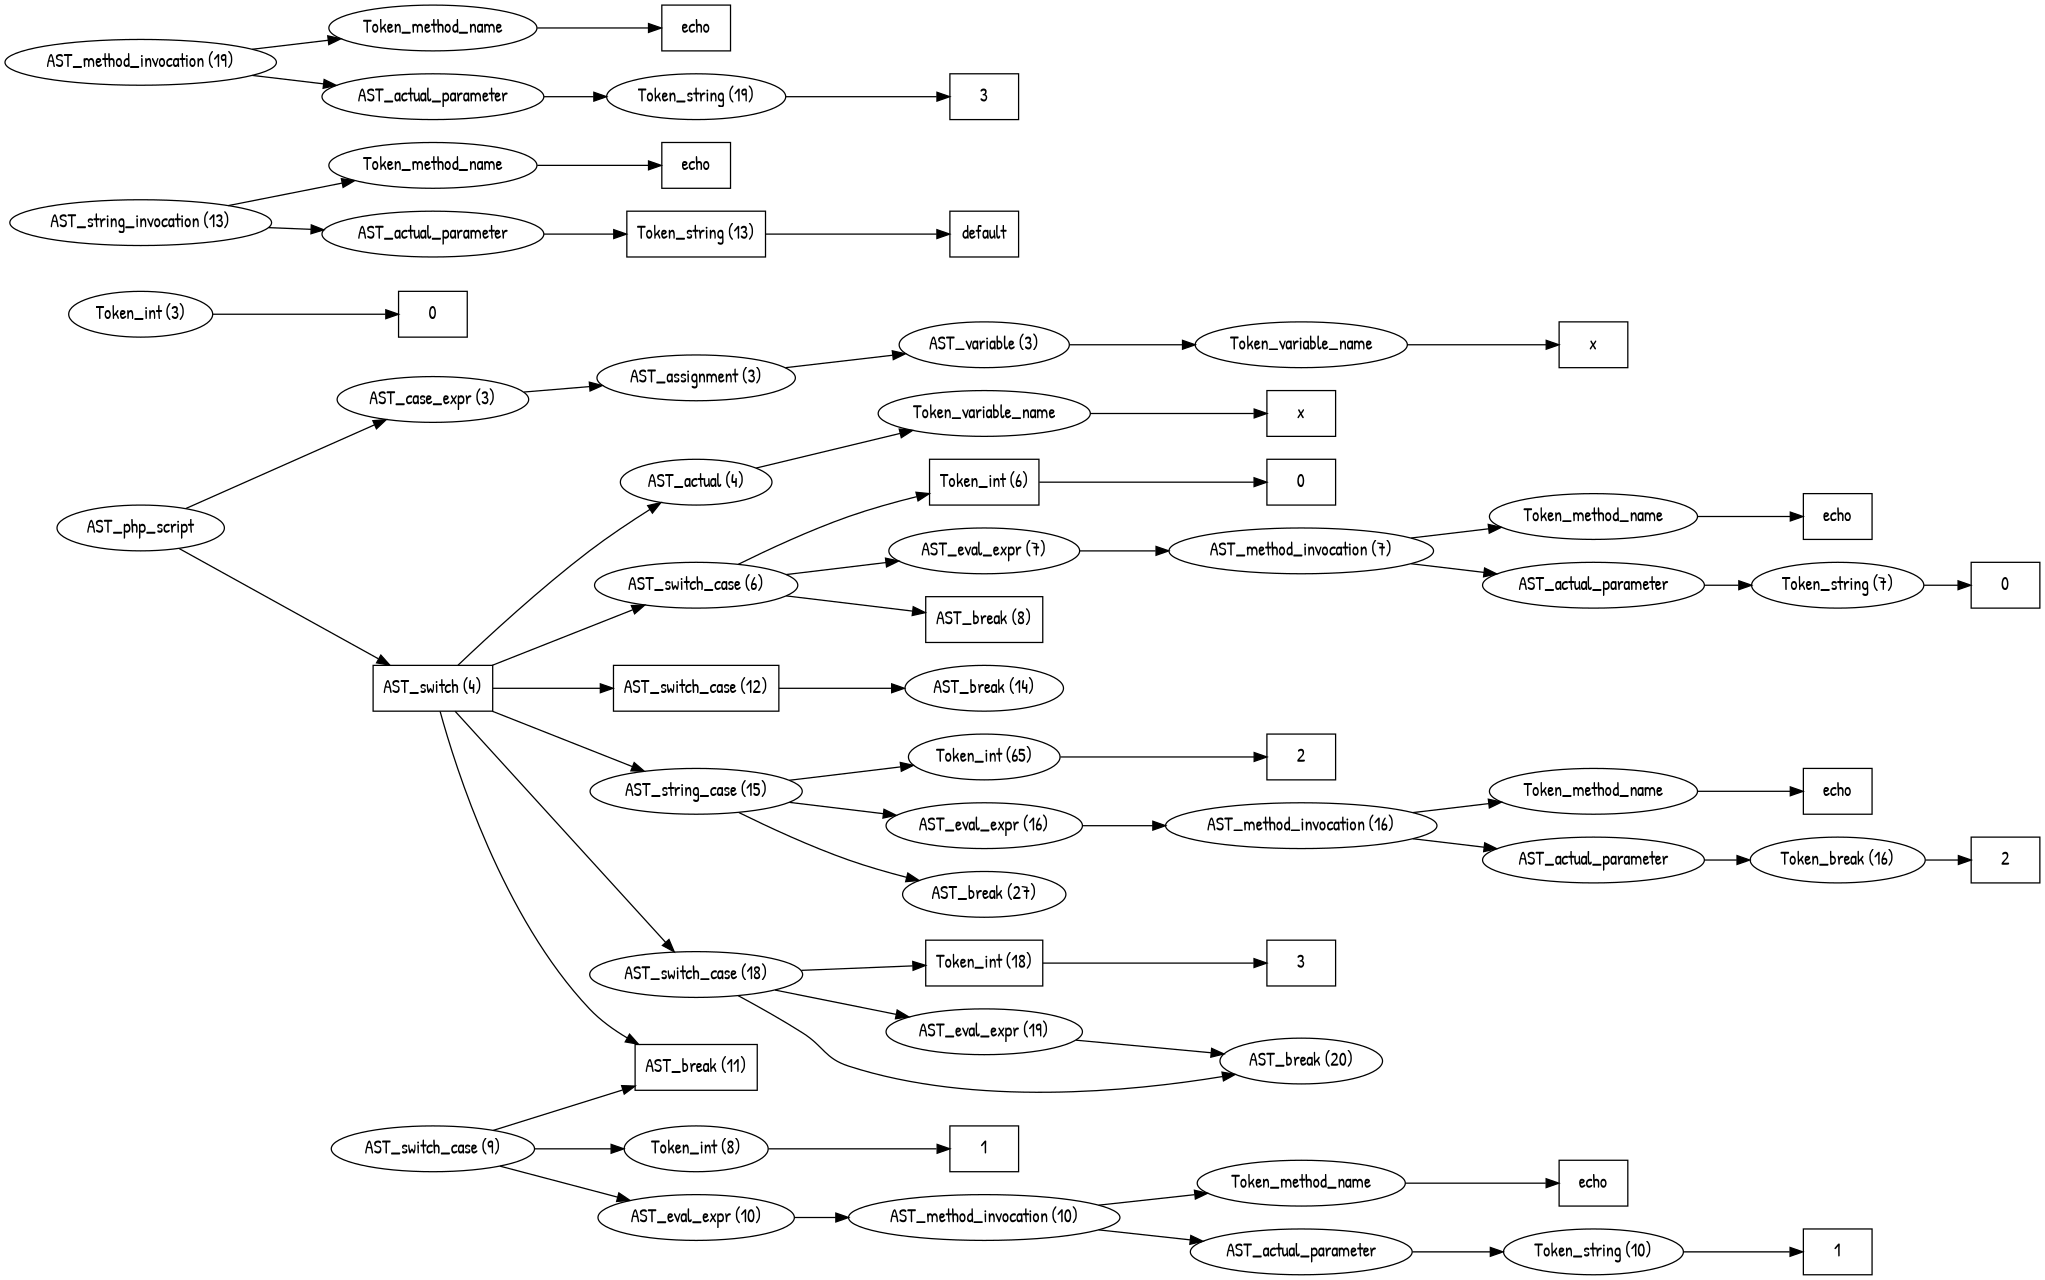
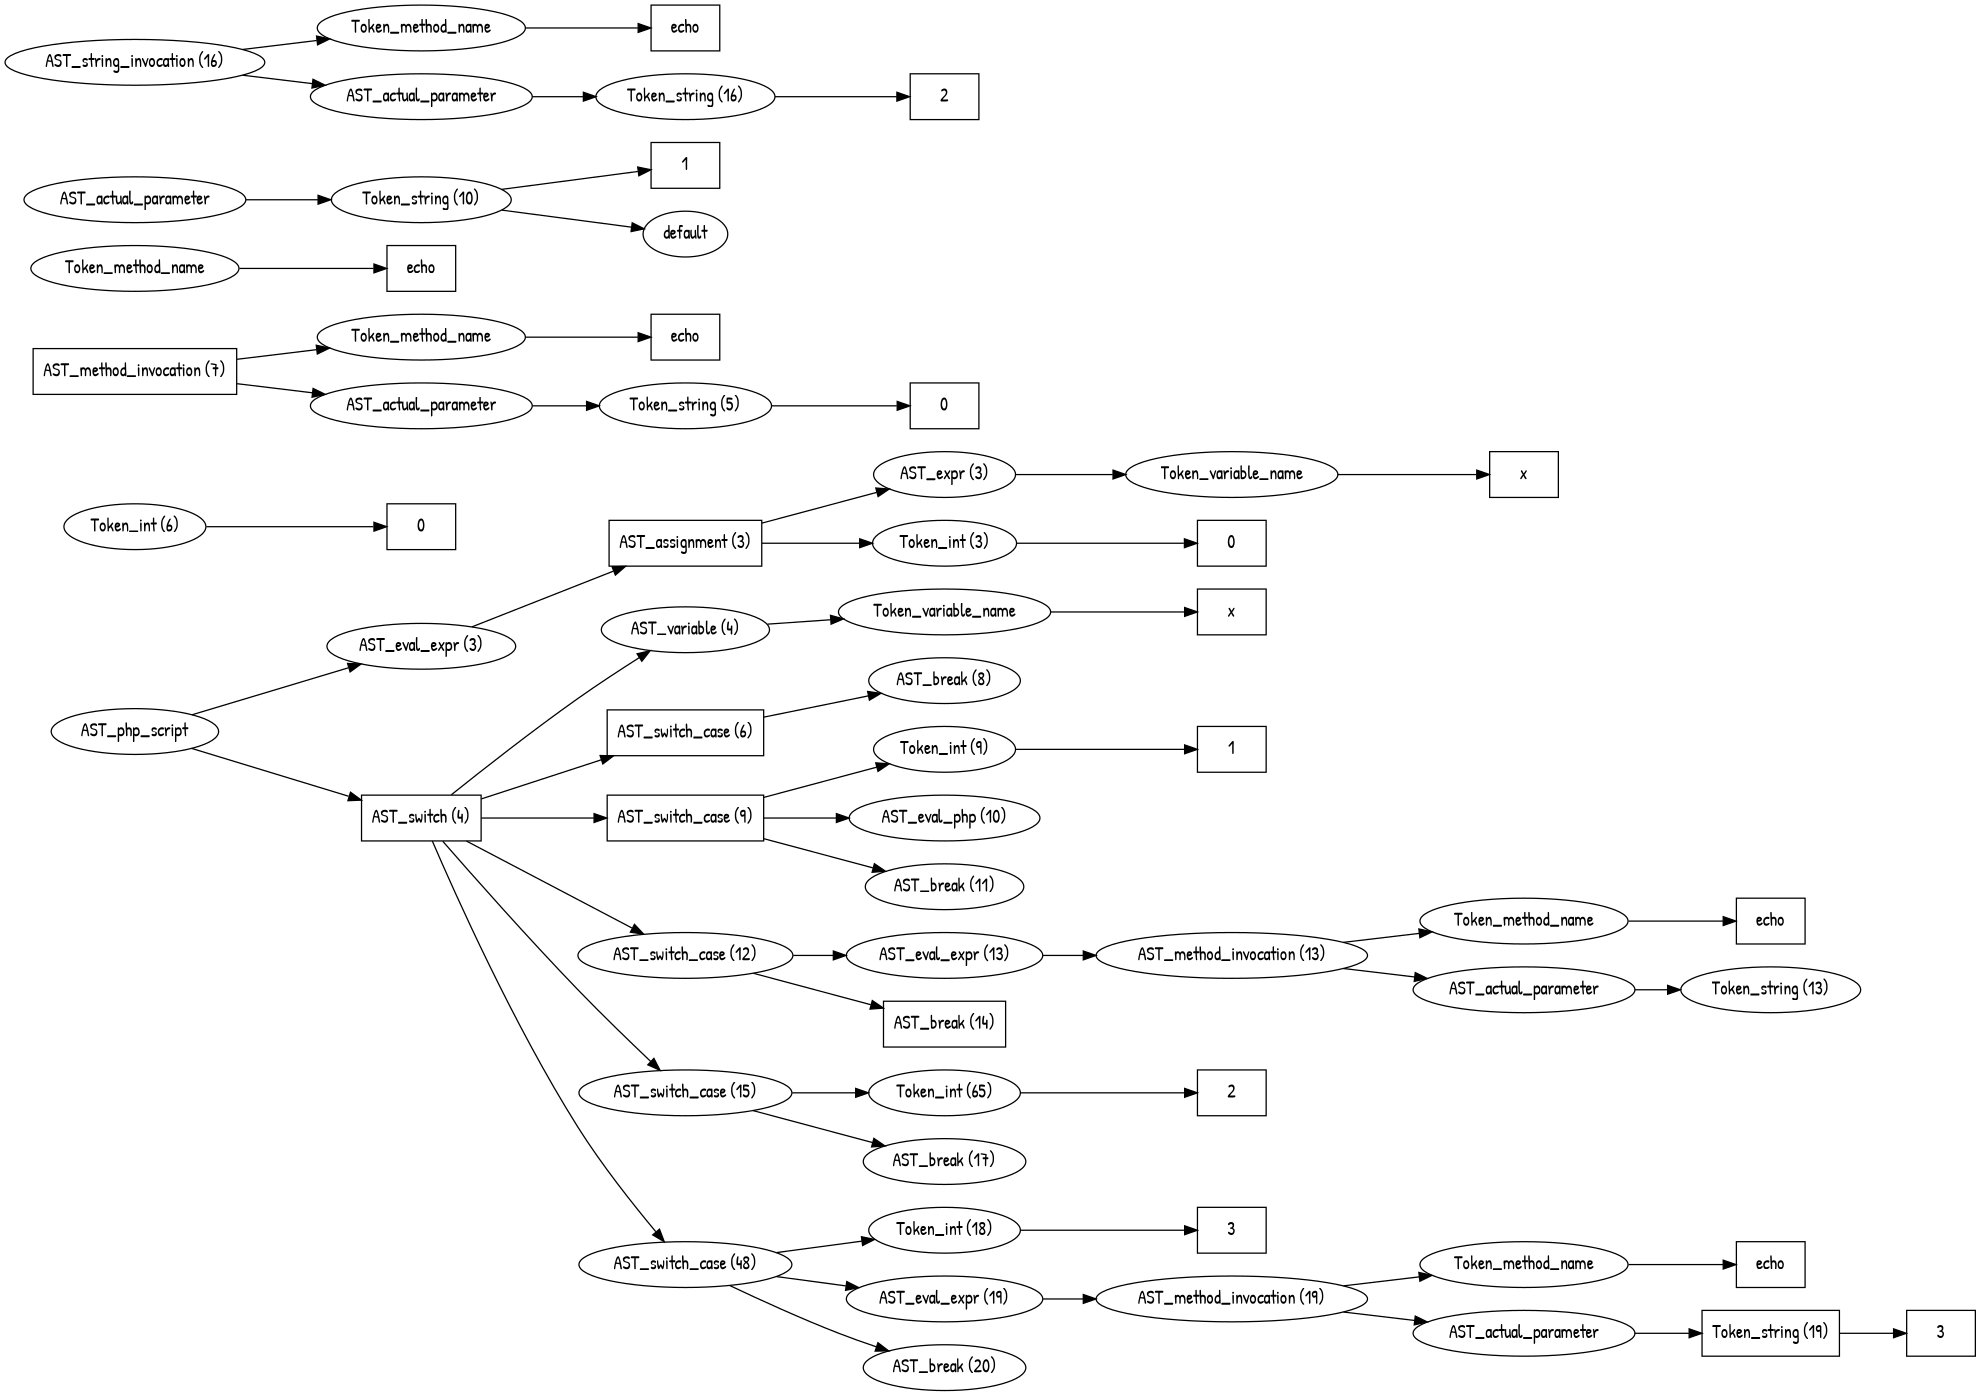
node "Token_string (19)": shape ellipse -> box
node "AST_string_invocation (13)": label "AST_string_invocation (13)" -> "AST_method_invocation (13)"
node "Token_string (13)": shape box -> ellipse
edge "Token_string (13)" -> "default": now "Token_string (10)" -> "default"
node "default": shape box -> ellipse
node "AST_variable (3)": label "AST_variable (3)" -> "AST_expr (3)"
node "AST_assignment (3)": shape ellipse -> box
node "AST_case_expr (3)": label "AST_case_expr (3)" -> "AST_eval_expr (3)"
node "AST_actual (4)": label "AST_actual (4)" -> "AST_variable (4)"
node "Token_int (6)": shape box -> ellipse
edge "AST_switch_case (6)" -> "Token_int (6)": removed
edge "AST_assignment (3)" -> "Token_int (3)": added
node "AST_eval_expr (7)": removed
node "AST_method_invocation (7)": shape ellipse -> box
node "AST_switch_case (6)": shape ellipse -> box
node "Token_string (7)": label "Token_string (7)" -> "Token_string (5)"
node "AST_break (8)": shape box -> ellipse
node "AST_switch_case (12)": shape box -> ellipse
node "AST_break (14)": shape ellipse -> box
node "AST_string_case (15)": label "AST_string_case (15)" -> "AST_switch_case (15)"
node "AST_eval_expr (16)": removed
node "AST_method_invocation (16)": label "AST_method_invocation (16)" -> "AST_string_invocation (16)"
node "Token_break (16)": label "Token_break (16)" -> "Token_string (16)"
edge "AST_switch (4)" -> "AST_break (11)": now "AST_switch (4)" -> "AST_switch_case (9)"
node "AST_break (27)": label "AST_break (27)" -> "AST_break (17)"
node "AST_eval_expr (13)": added
node "Token_int (18)": shape box -> ellipse
node "AST_switch_case (18)": label "AST_switch_case (18)" -> "AST_switch_case (48)"
edge "AST_eval_expr (19)" -> "AST_break (20)": now "AST_eval_expr (19)" -> "AST_method_invocation (19)"
node "AST_break (11)": shape box -> ellipse
node "AST_switch_case (9)": shape ellipse -> box
node "Token_int (8)": label "Token_int (8)" -> "Token_int (9)"
node "AST_eval_expr (10)": label "AST_eval_expr (10)" -> "AST_eval_php (10)"
node "AST_method_invocation (10)": removed
